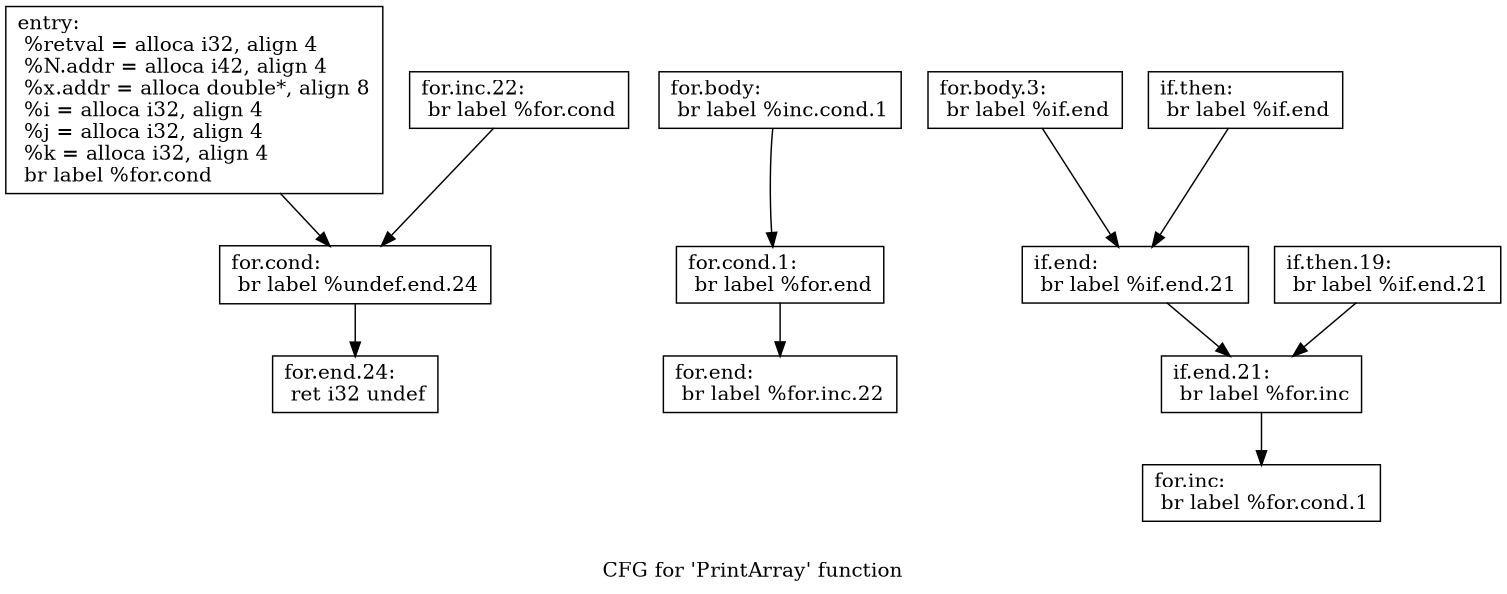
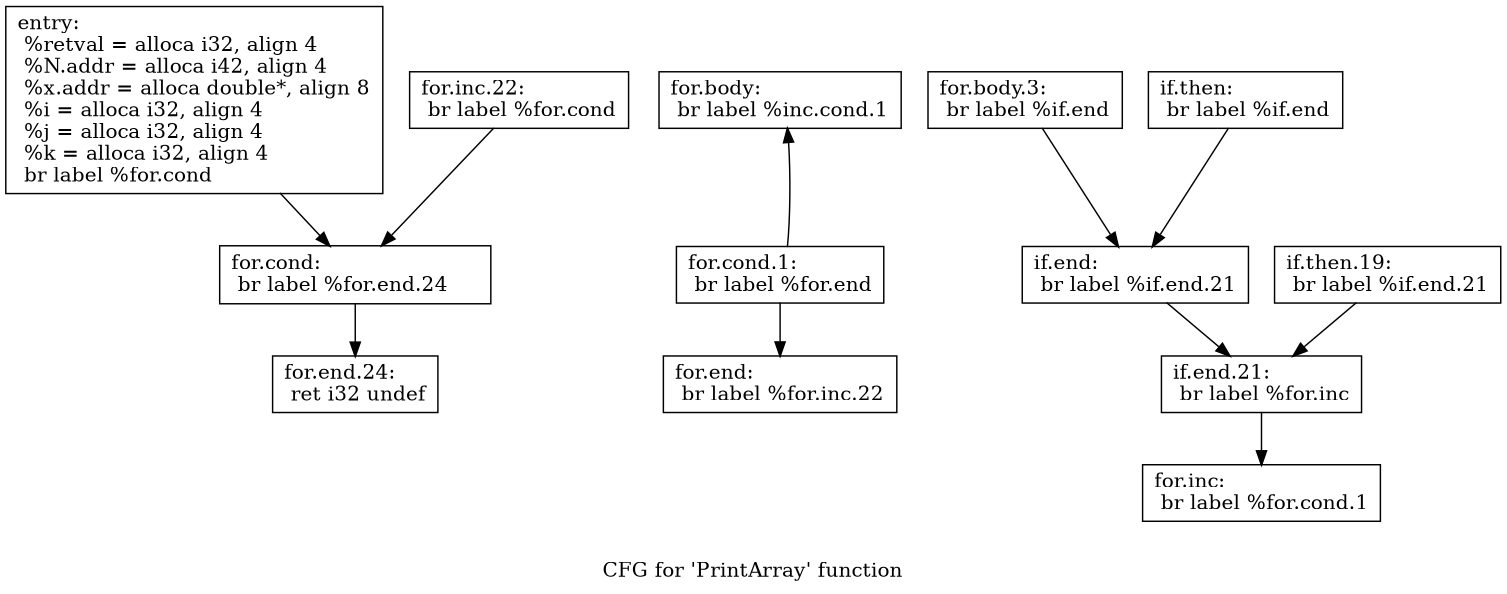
edge "for.body:" -> "for.cond.1:": reversed
node "for.cond:": text "br label %undef.end.24" -> "br label %for.end.24"
